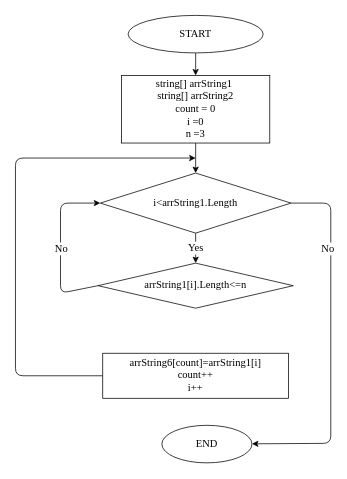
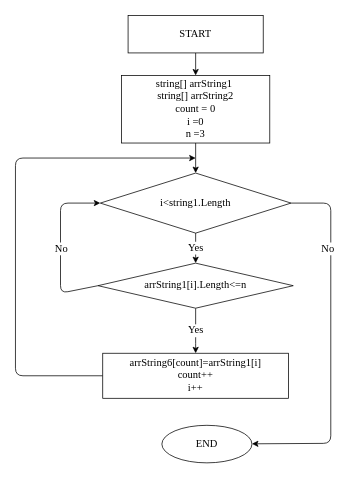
node "START": shape ellipse -> rectangle
node "i<arrString1.Length": label "i<arrString1.Length" -> "i<string1.Length"
edge "arrString1[i].Length<=n" -> "arrString6[count]=arrString1[i] count++ i++": added, label "Yes"
